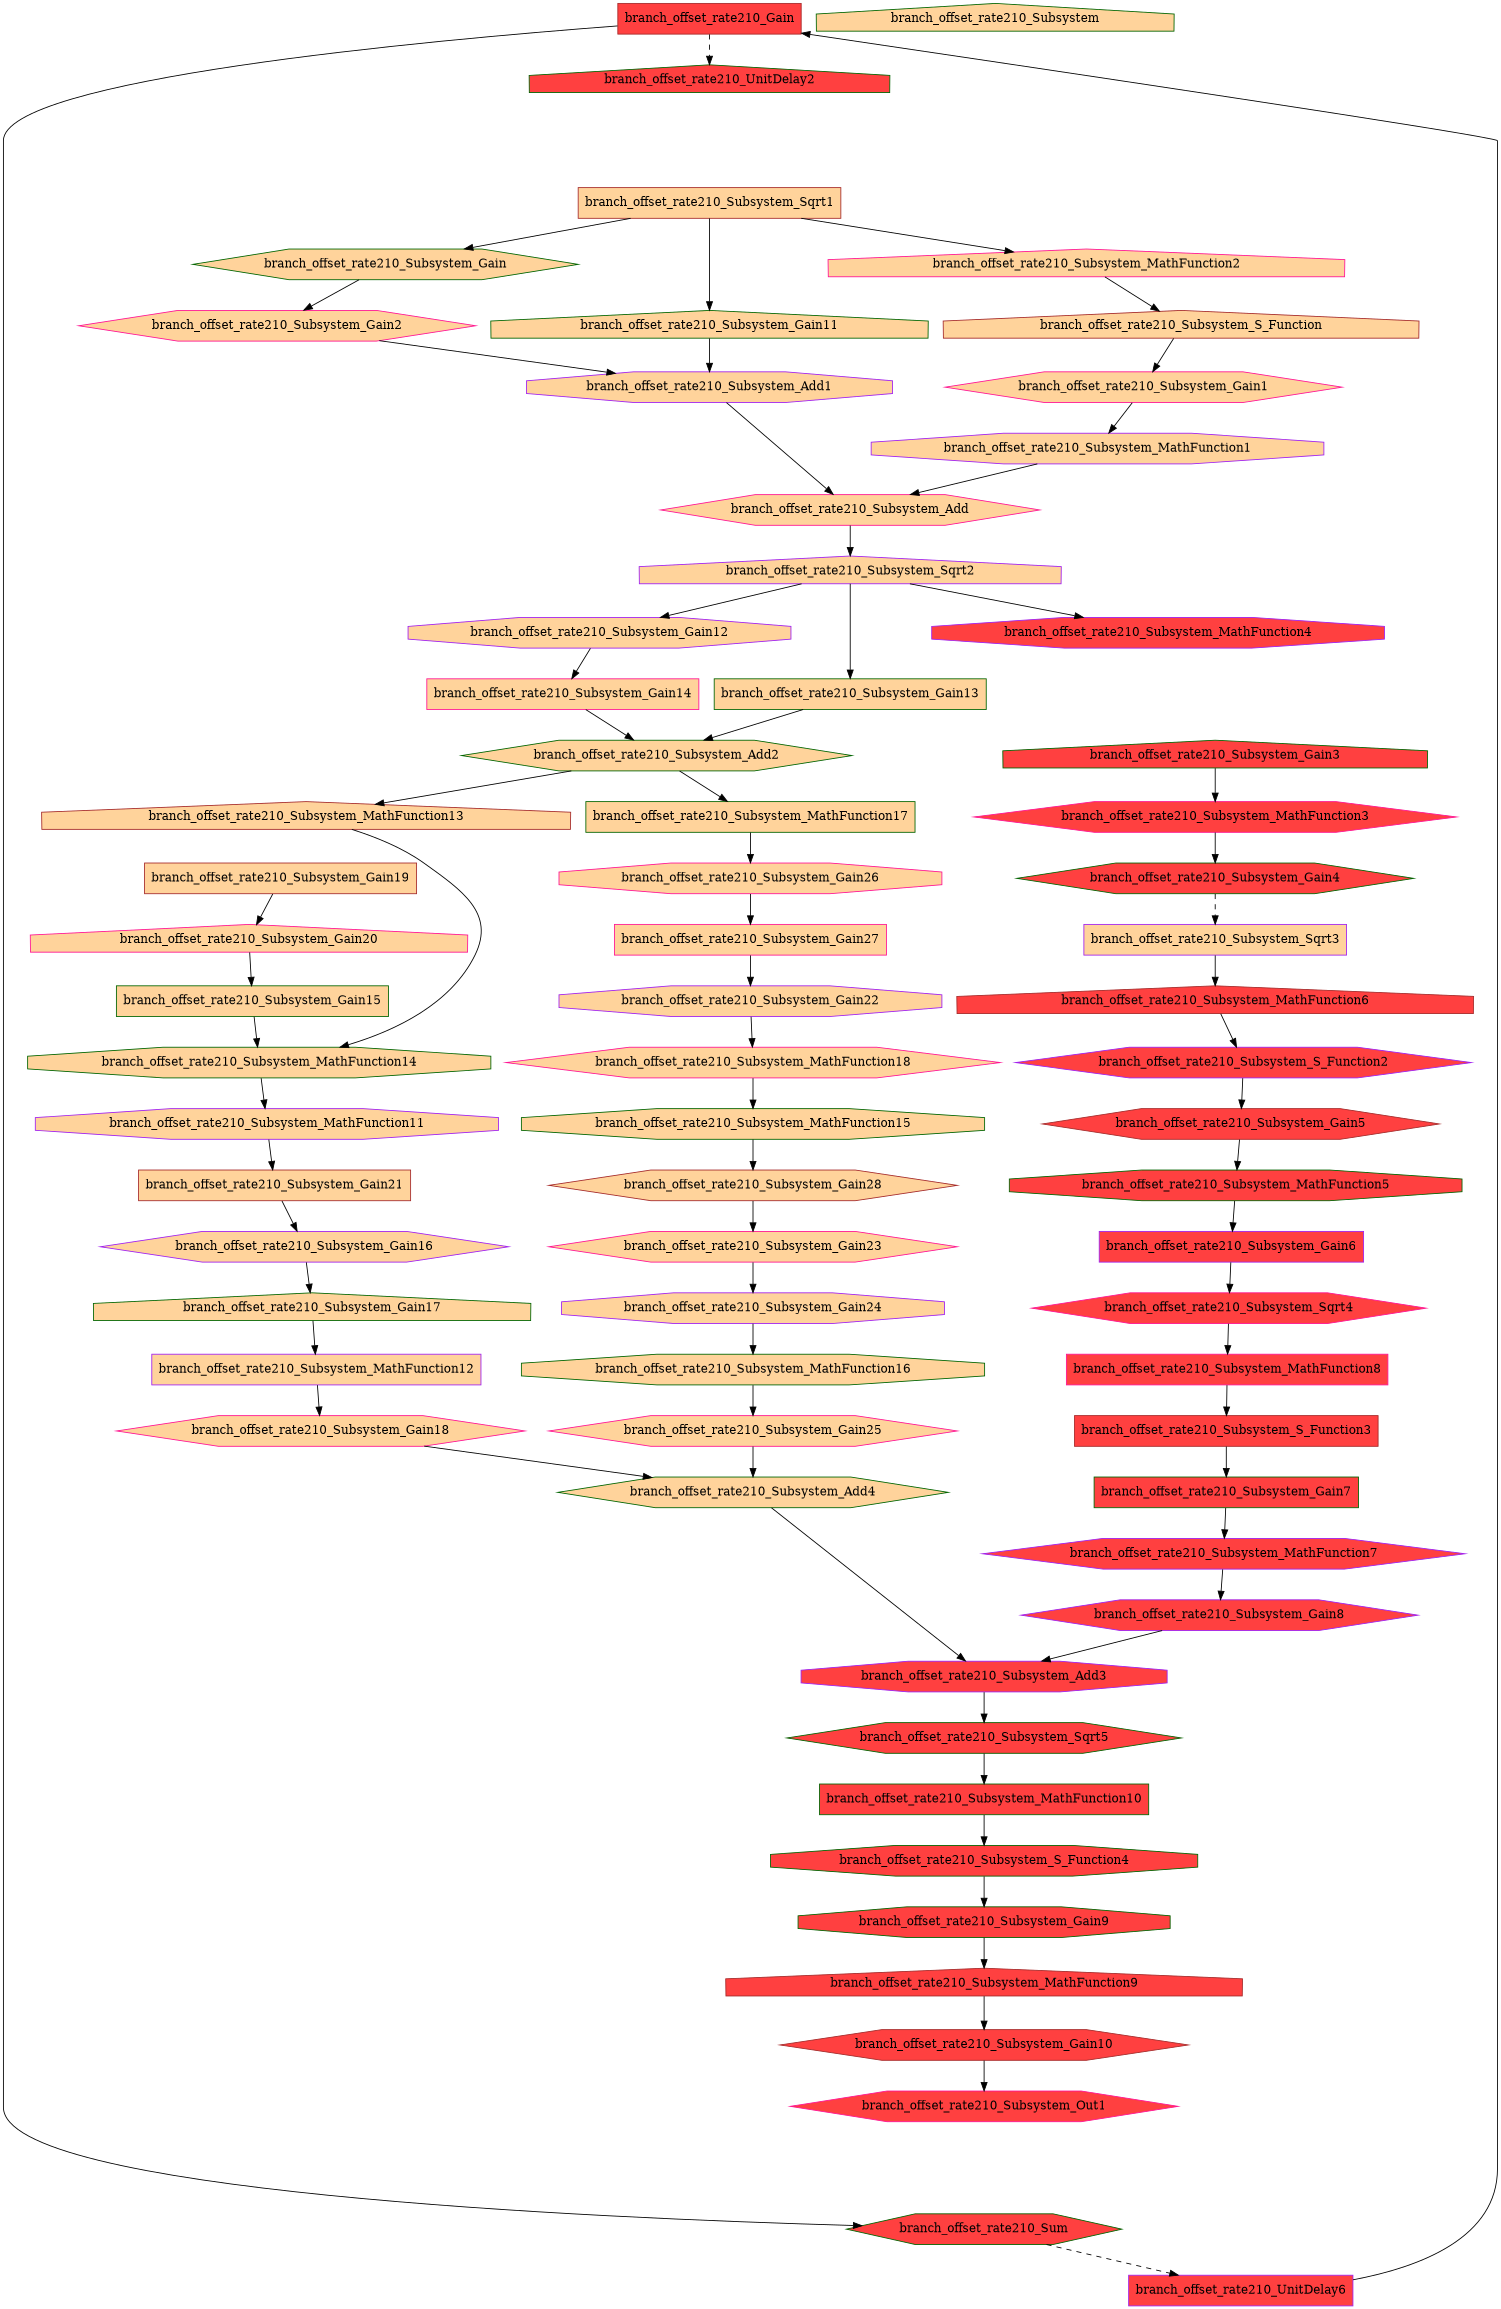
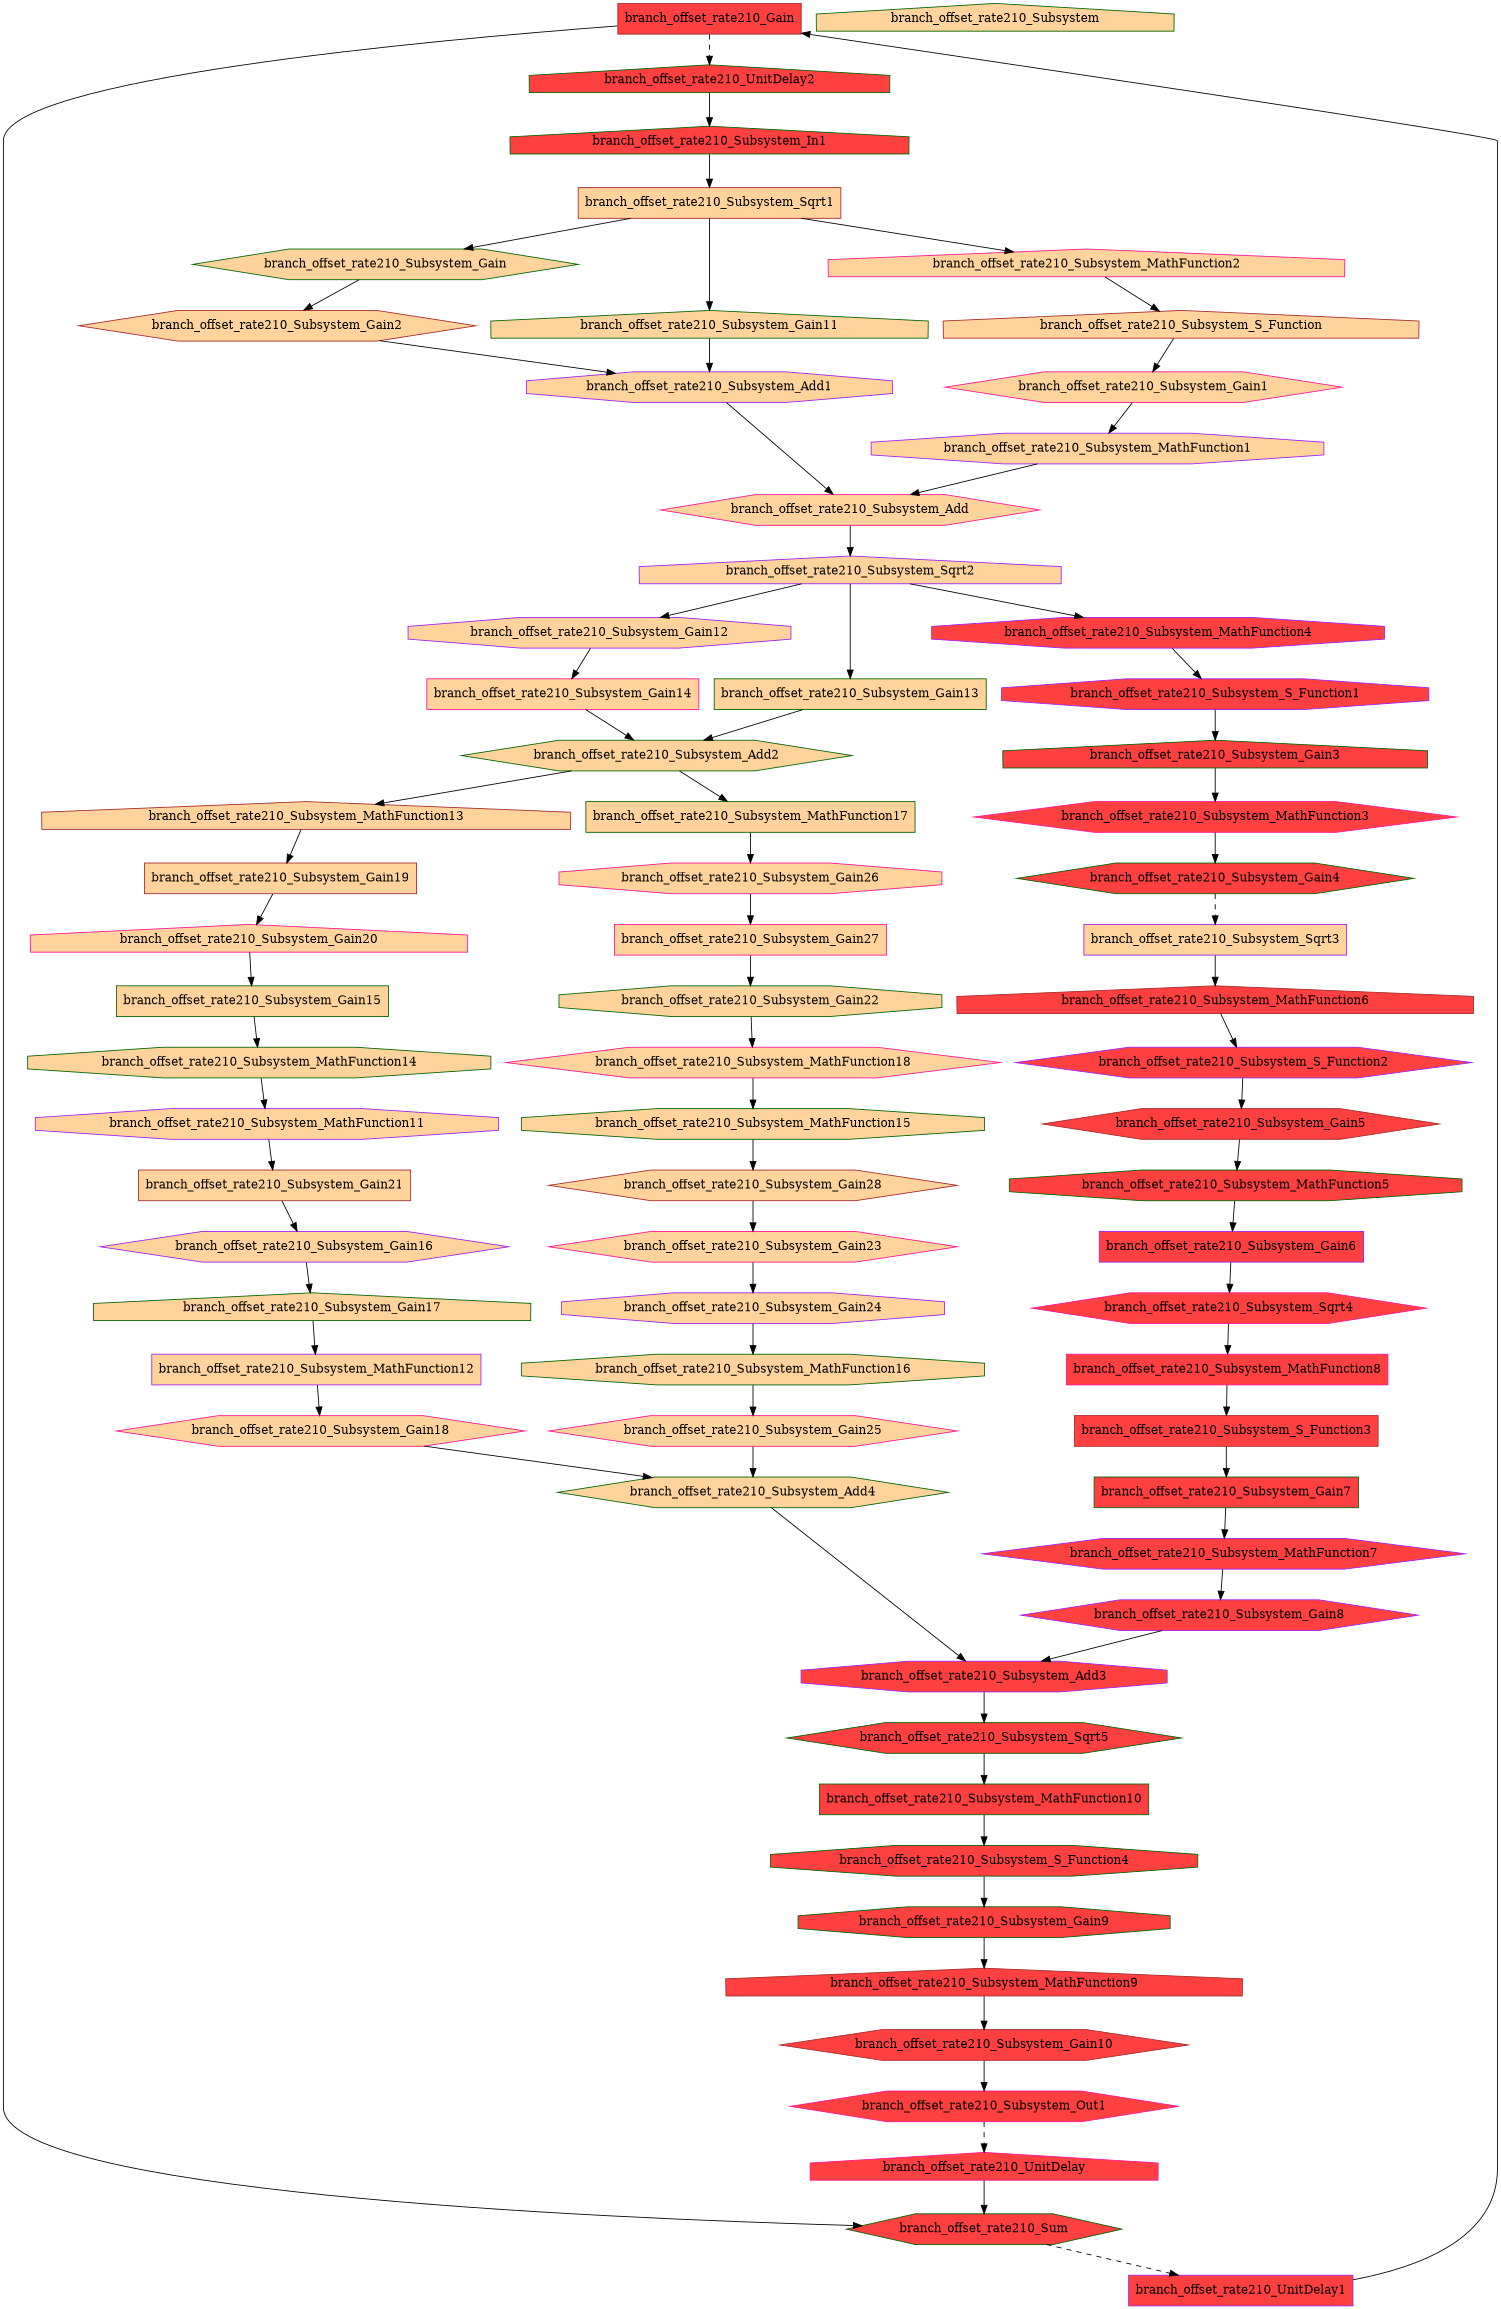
node "branch_offset_rate210_Subsystem_In1": added
node "branch_offset_rate210_Subsystem_Gain2": color deeppink -> brown
node "branch_offset_rate210_Subsystem_S_Function1": added
edge "branch_offset_rate210_Subsystem_MathFunction13" -> "branch_offset_rate210_Subsystem_MathFunction14": now "branch_offset_rate210_Subsystem_MathFunction13" -> "branch_offset_rate210_Subsystem_Gain19"
node "branch_offset_rate210_Subsystem_Gain22": color purple -> darkgreen
node "branch_offset_rate210_UnitDelay": added
node "branch_offset_rate210_UnitDelay6": label "branch_offset_rate210_UnitDelay6" -> "branch_offset_rate210_UnitDelay1"
